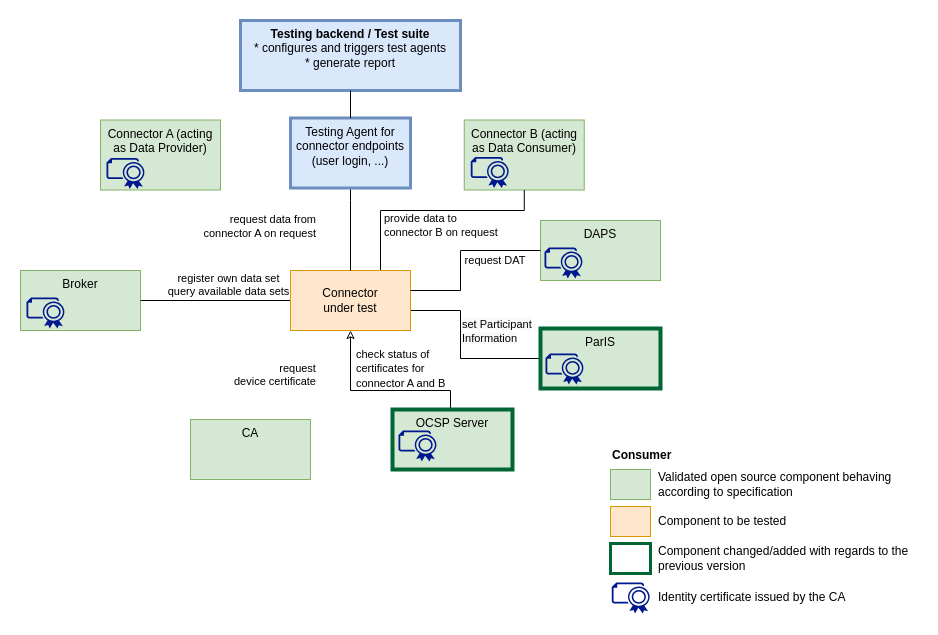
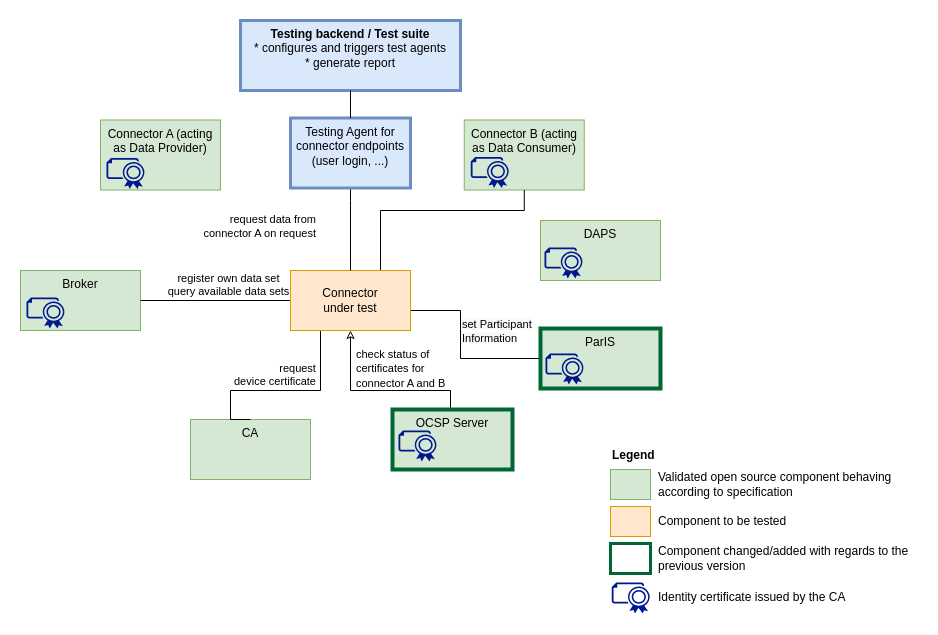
node "provide data toconnector B on request": removed
edge "DAPS" -- "Connector under test": removed, label "request DAT"
edge "Connector under test" -- "CA": added
node "Consumer": label "Consumer" -> "Legend"
